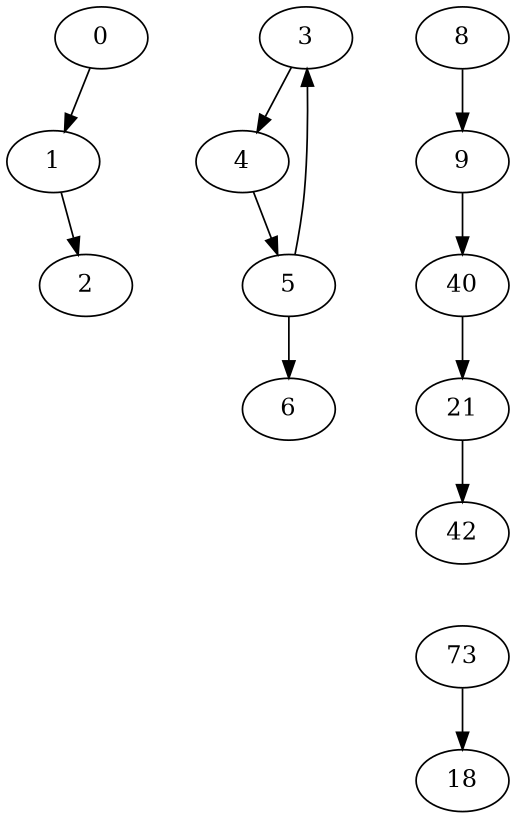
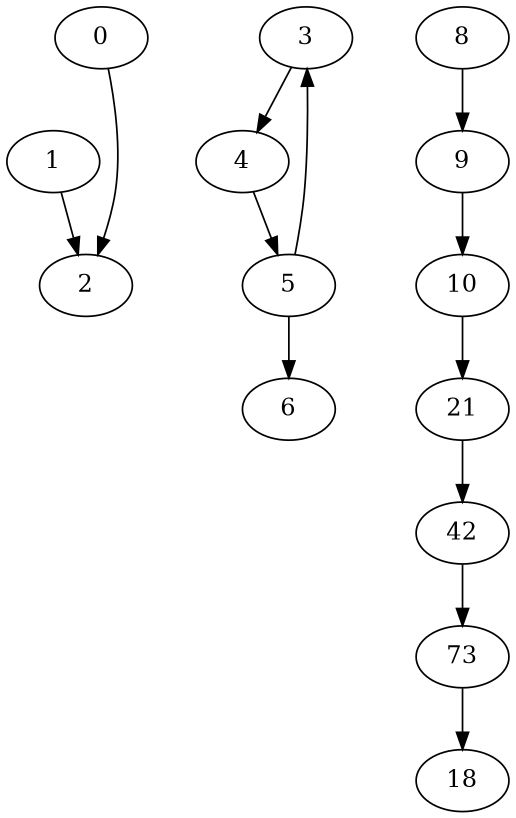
edge "0" -> "1": now "0" -> "2"
node "40": label "40" -> "10"
edge "42" -> "73": added
